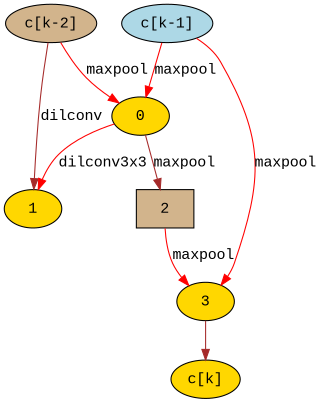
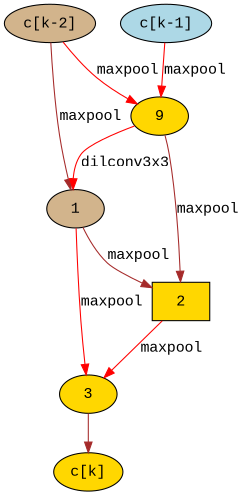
edge "c[k-2]" -> "1": label "dilconv" -> "maxpool"
node "0": label "0" -> "9"
edge "c[k-1]" -> "3": now "1" -> "3"
node "1": fillcolor gold -> tan
node "2": fillcolor tan -> gold
edge "1" -> "2": added, label "maxpool"
